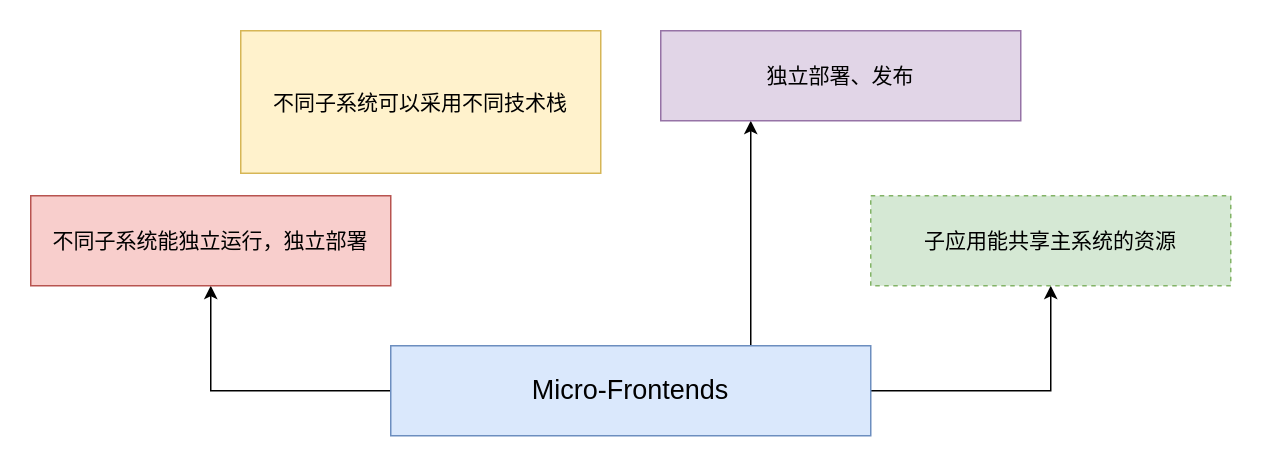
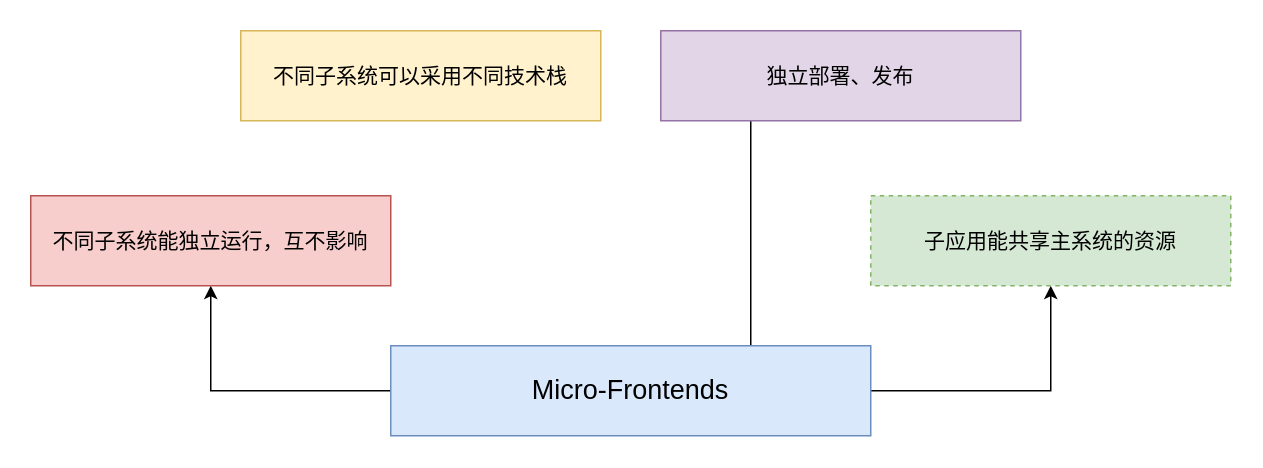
node "不同子系统可以采用不同技术栈": size 360x143 -> 360x90
edge "Micro-Frontends" -> "独立部署、发布": arrowhead classic -> none
node "不同子系统能独立运行，独立部署": label "不同子系统能独立运行，独立部署" -> "不同子系统能独立运行，互不影响"
